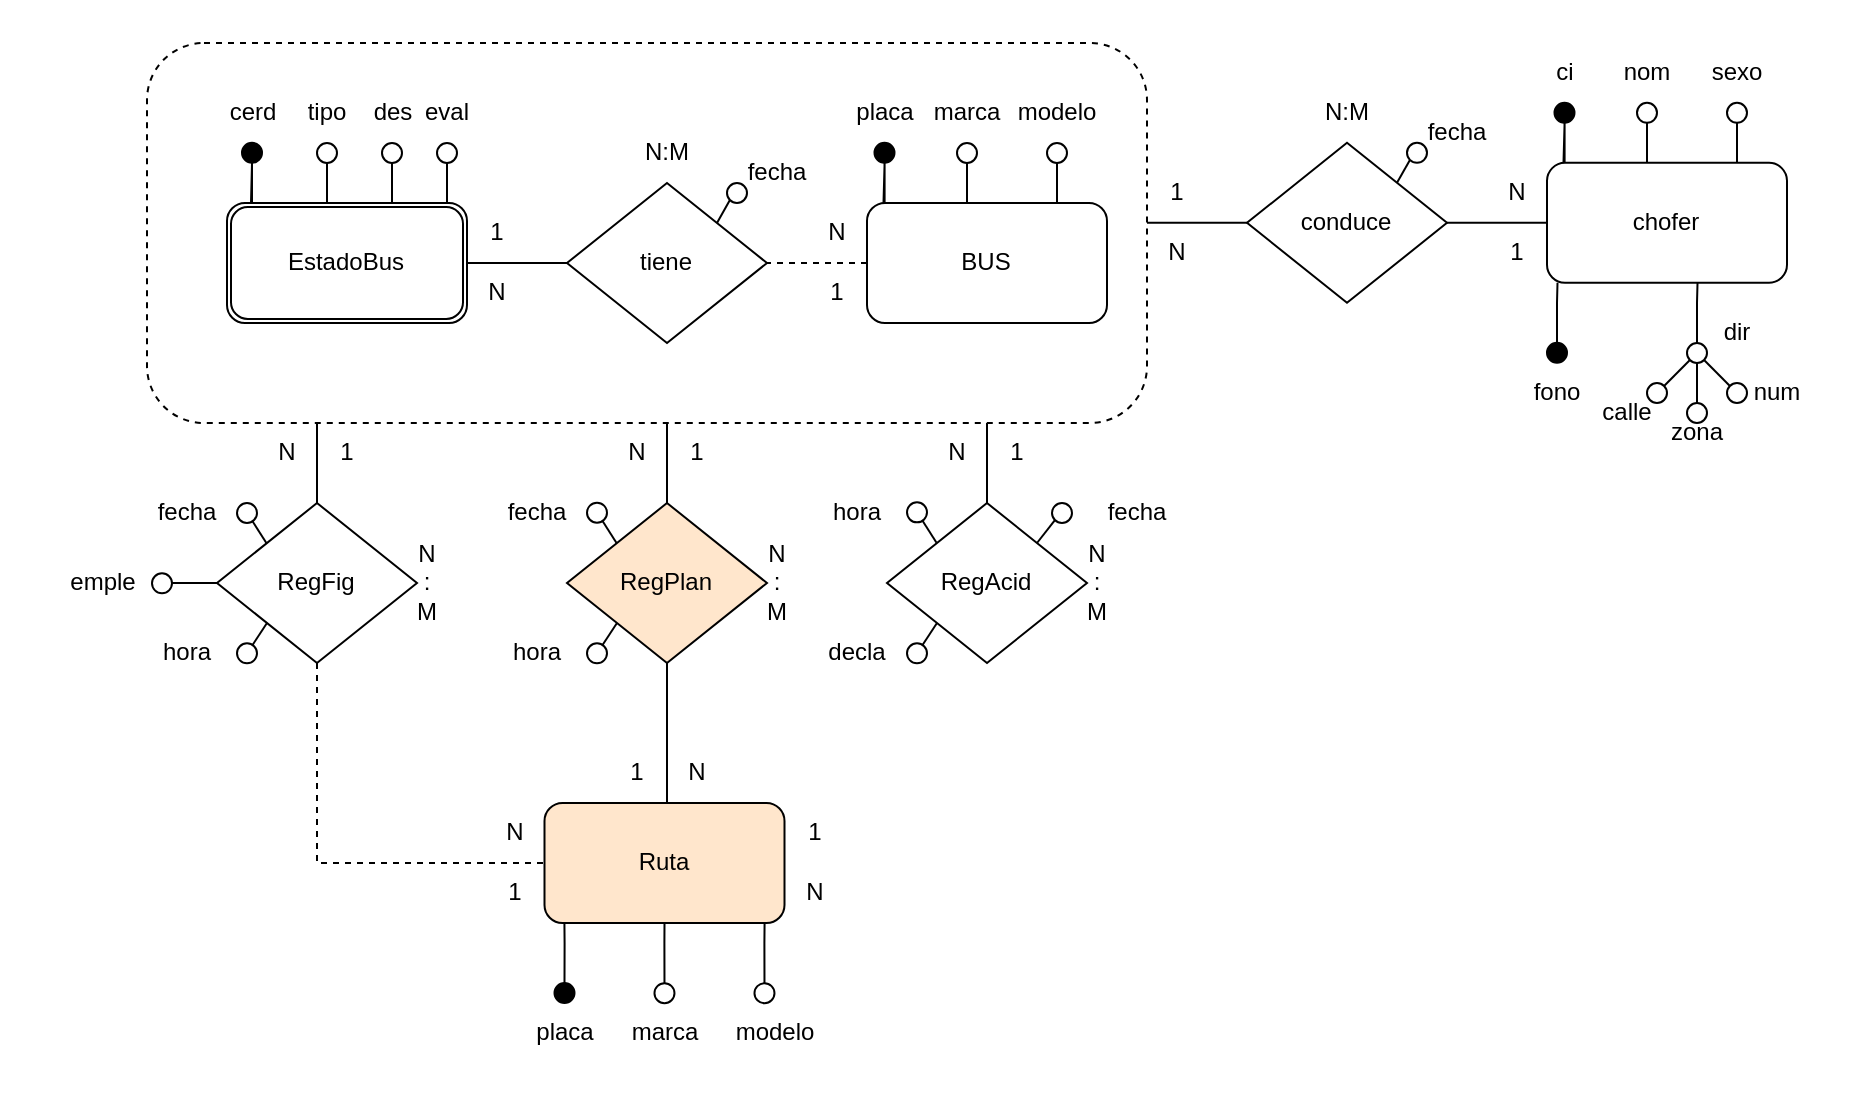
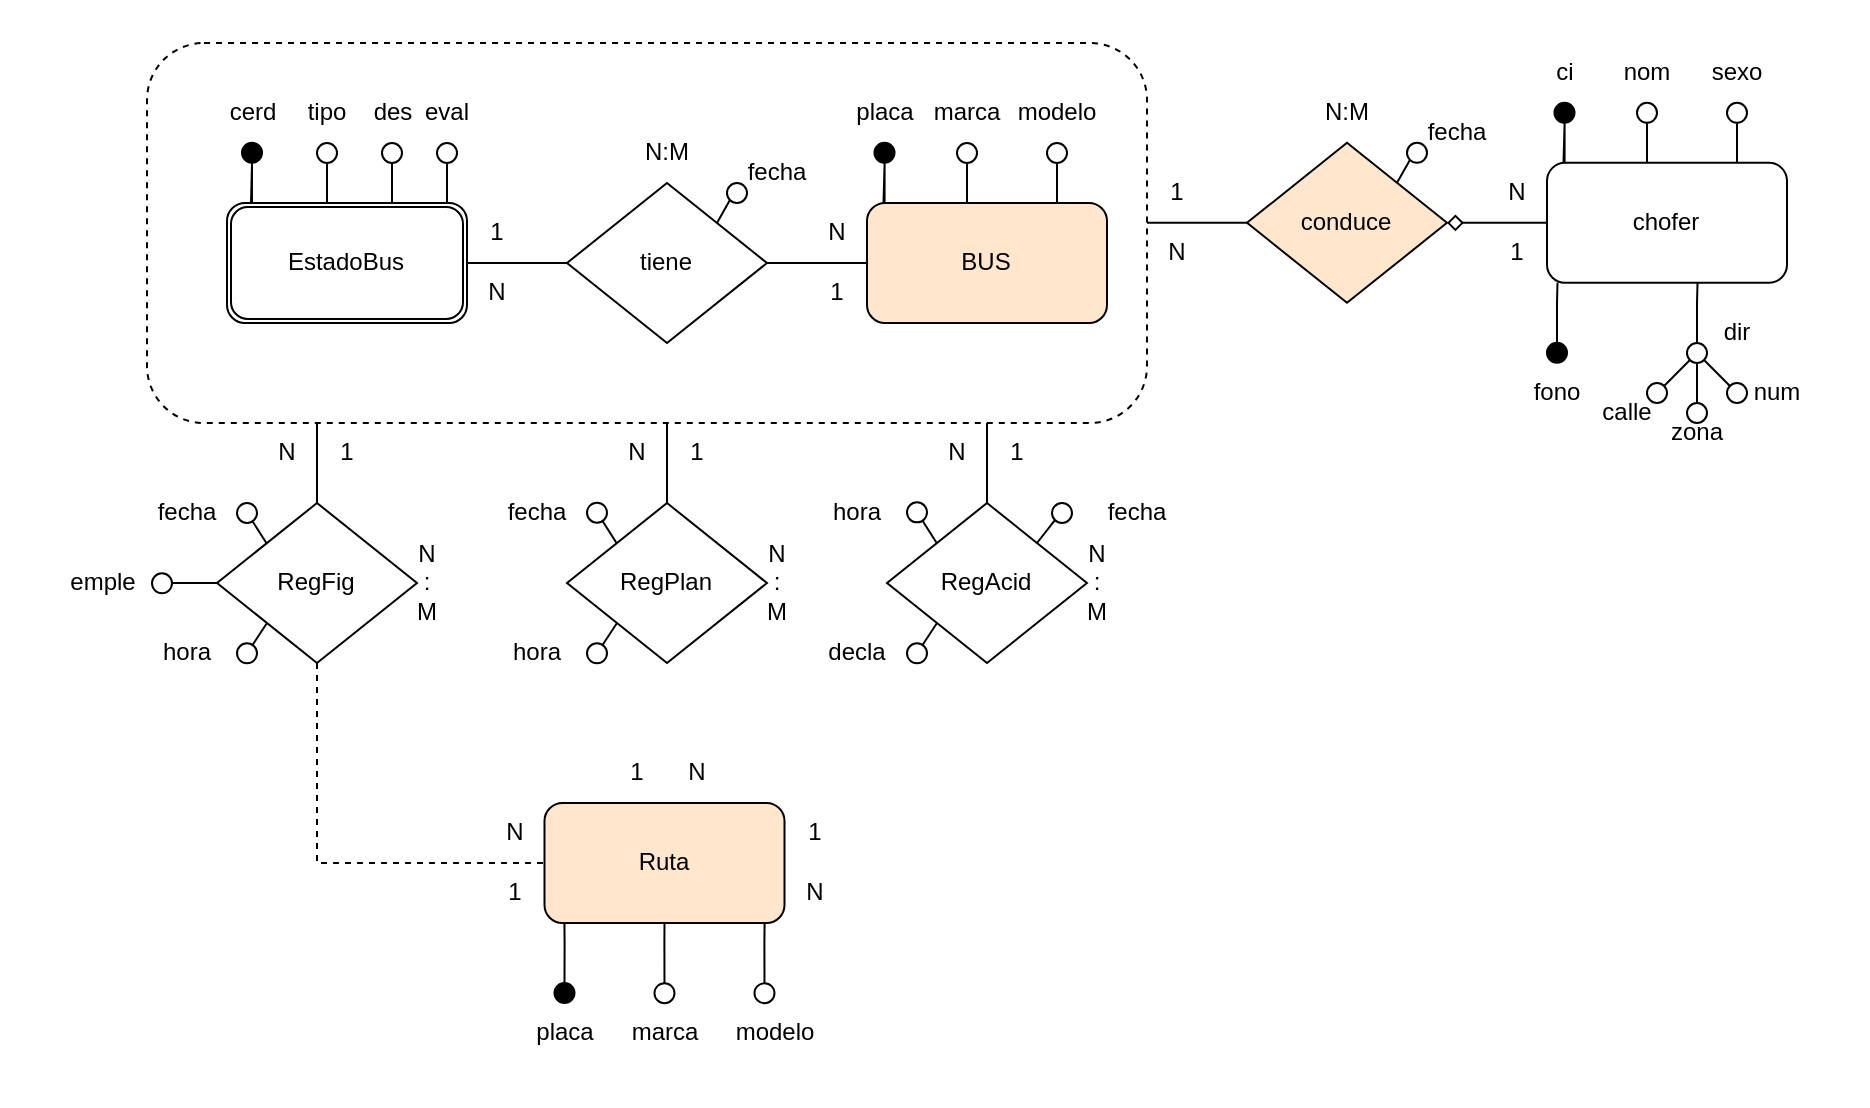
node "conduce": fillcolor #ffffff -> #ffe6cc
edge "conduce" -- "chofer": arrowhead none -> diamond
edge "tiene" -- "BUS": style dashed -> solid
node "BUS": fillcolor #ffffff -> #ffe6cc
node "RegPlan": fillcolor #ffe6cc -> #ffffff
edge "RegPlan" -- "Ruta": removed
